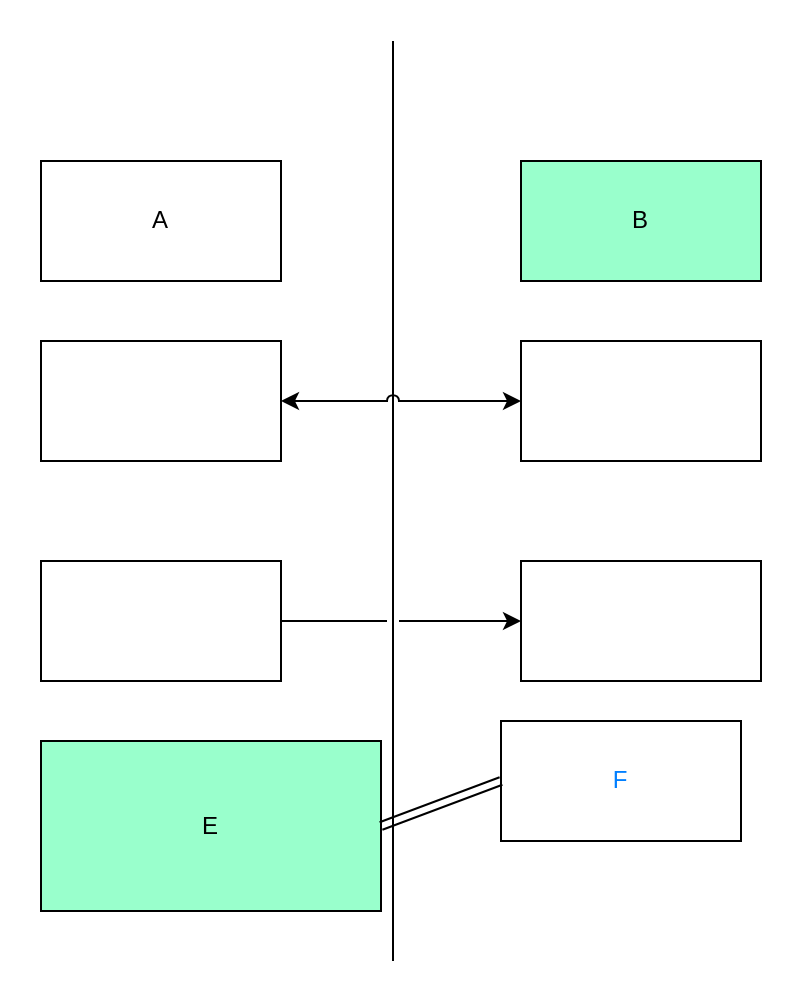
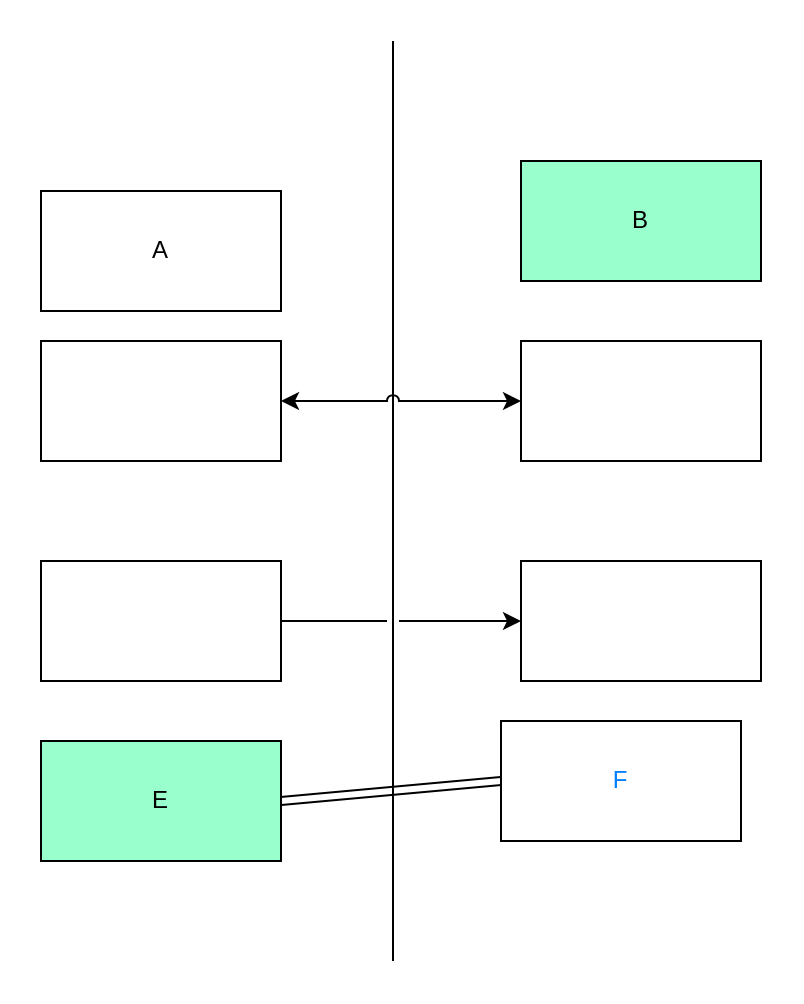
node "A": moved (161, 221) -> (161, 251)
node "E": size 340x170 -> 240x120
